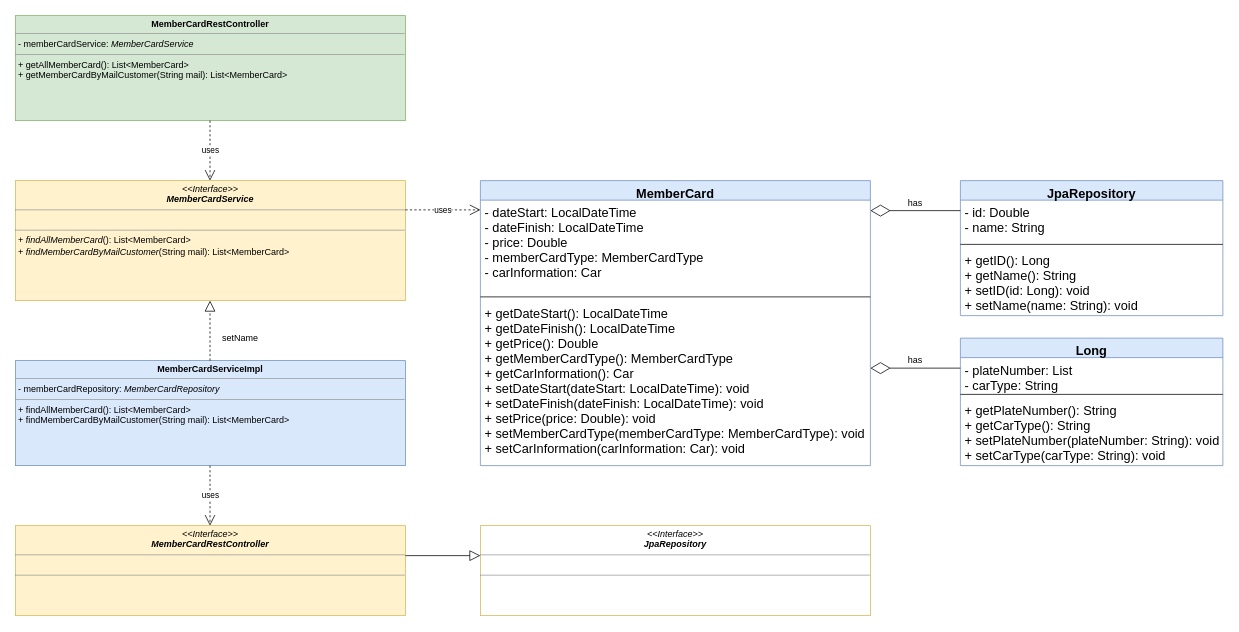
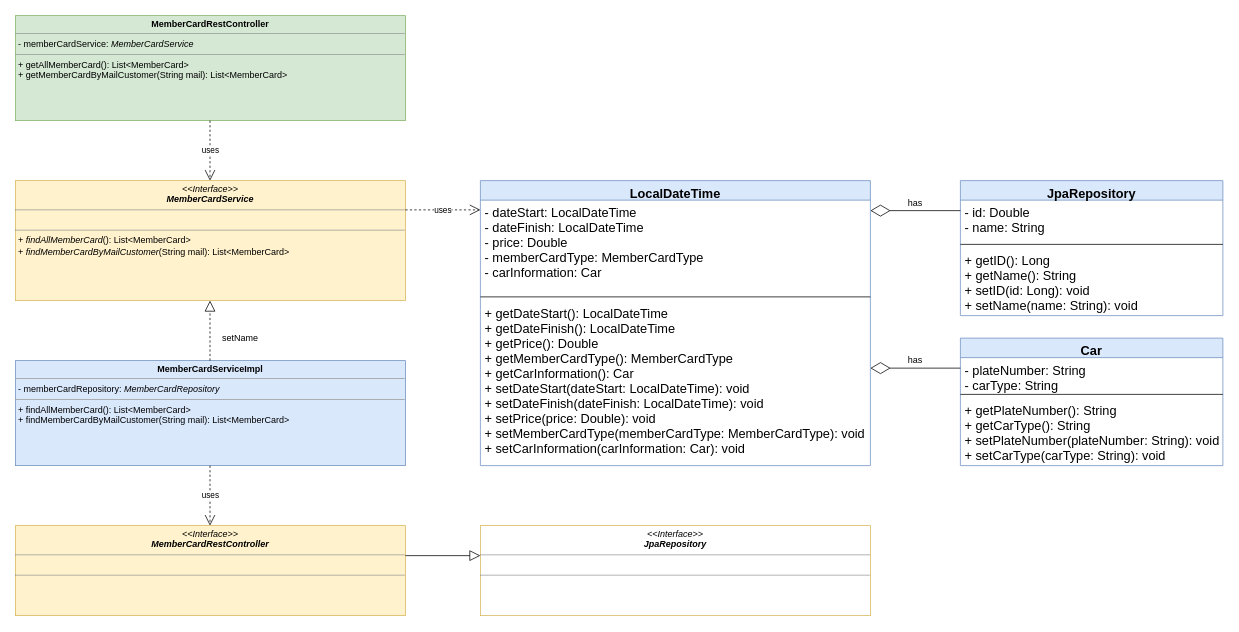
node "MemberCard": label "MemberCard" -> "LocalDateTime"
node "Long": label "Long" -> "Car"
node "- plateNumber: List - carType: String": label "- plateNumber: List - carType: String" -> "- plateNumber: String - carType: String"
